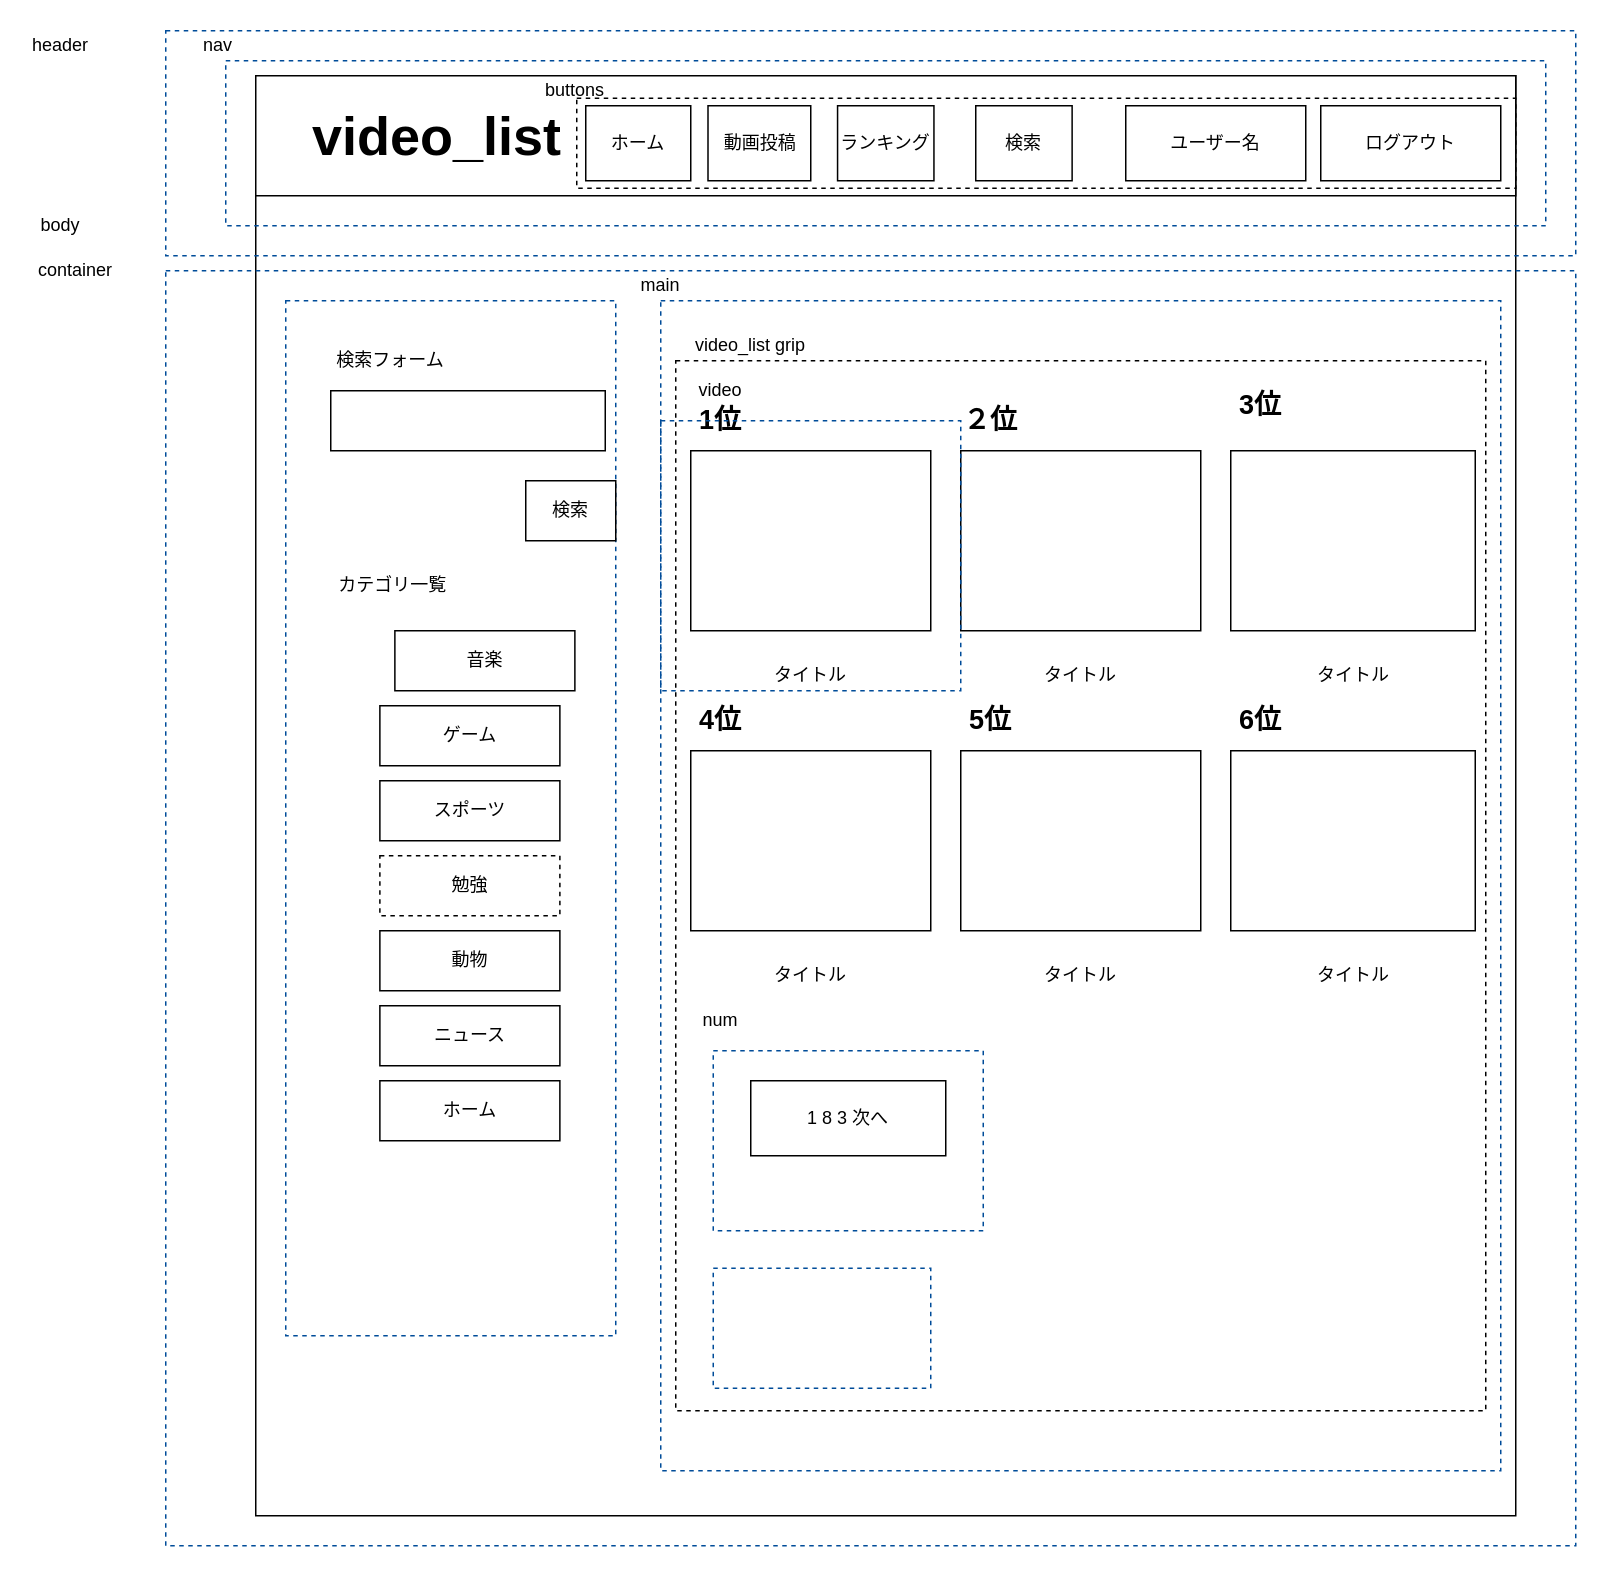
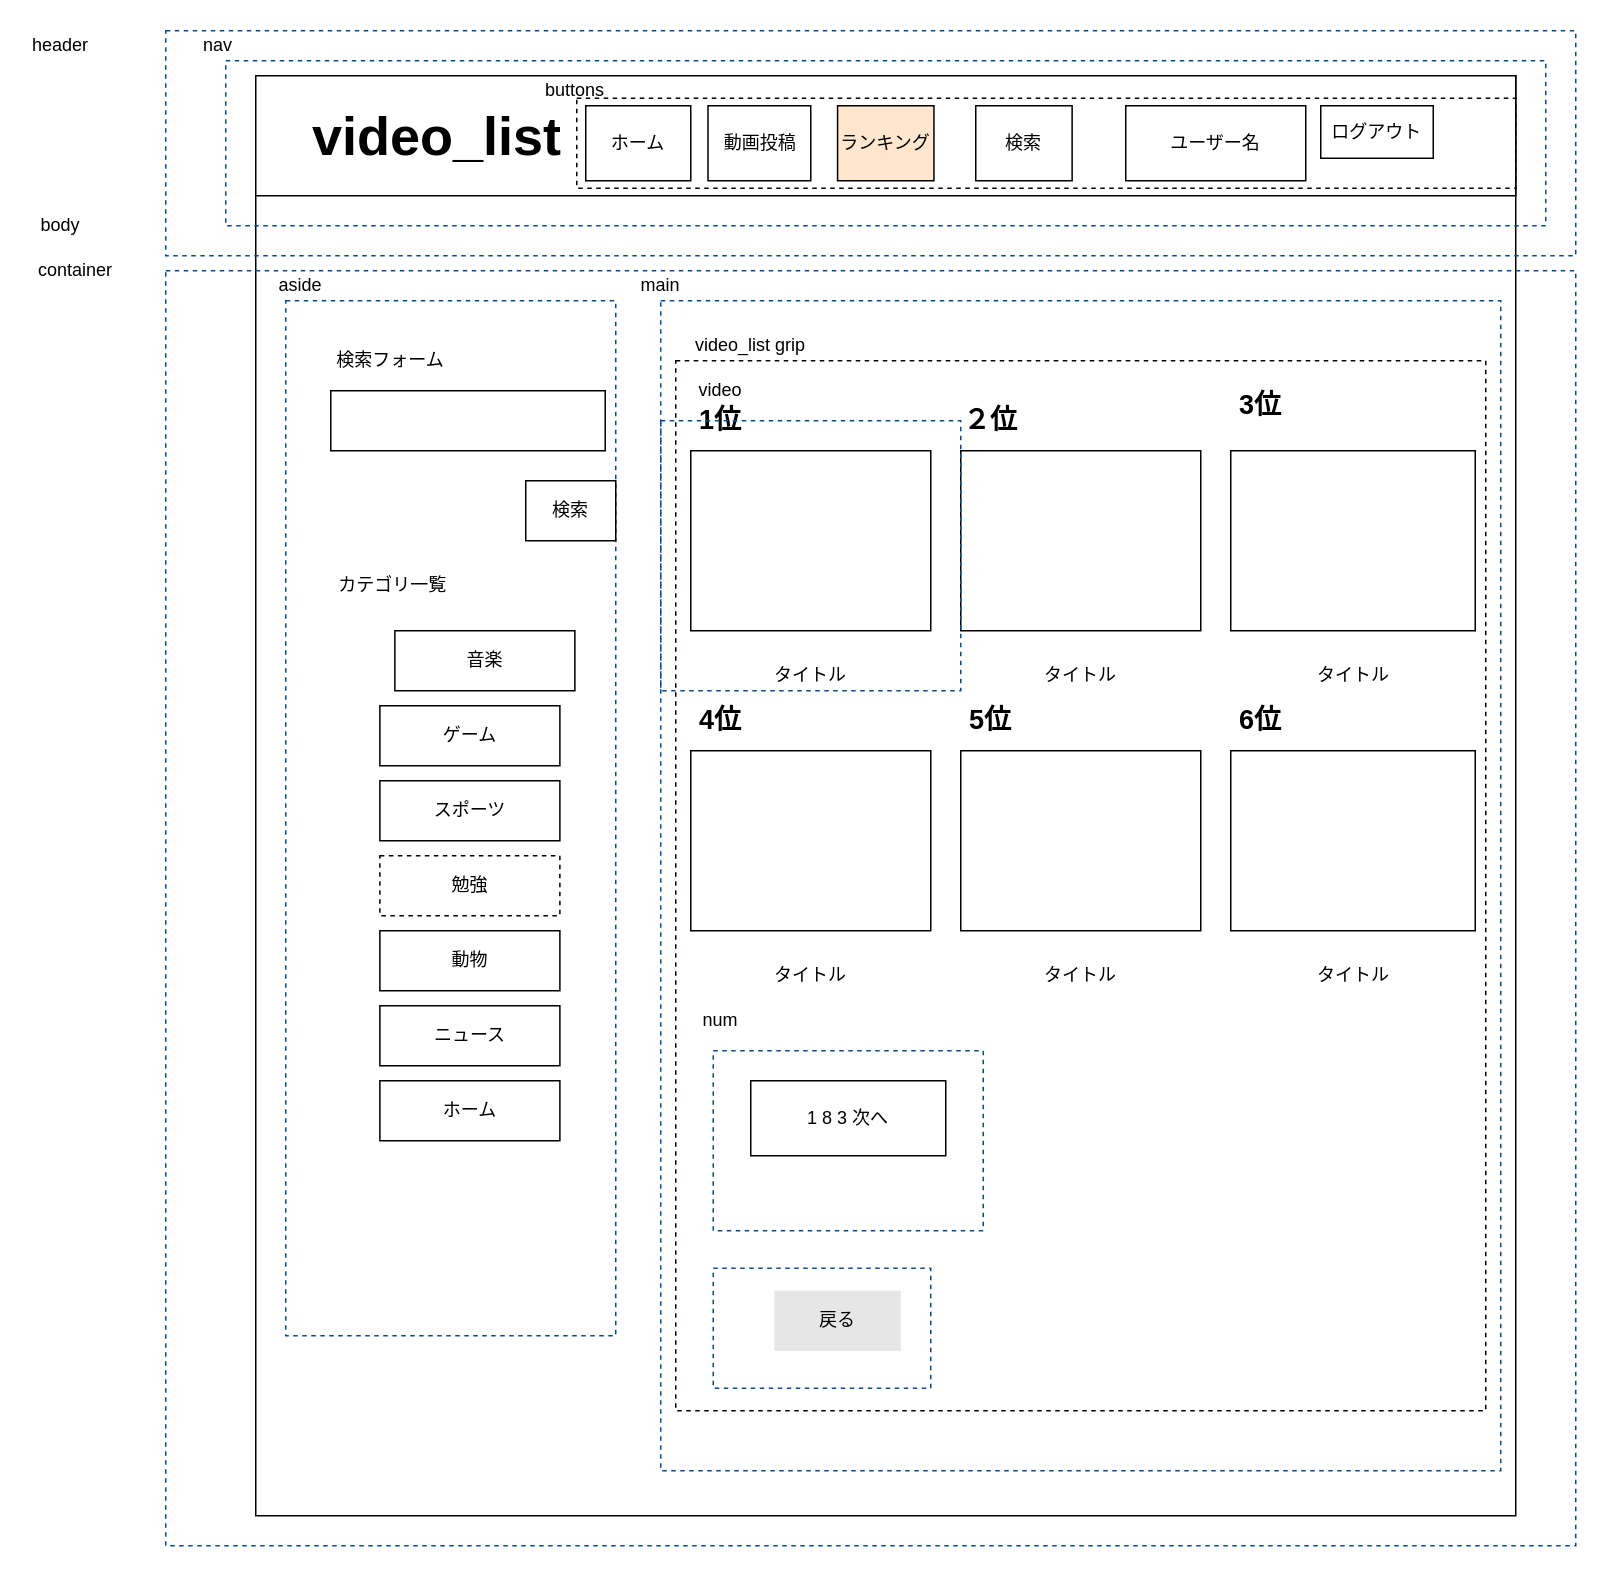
node "ランキング": fillcolor #ffffff -> #ffe6cc
node "ログアウト": size 180x75 -> 113x53
node "aside": added
node "戻る": added
